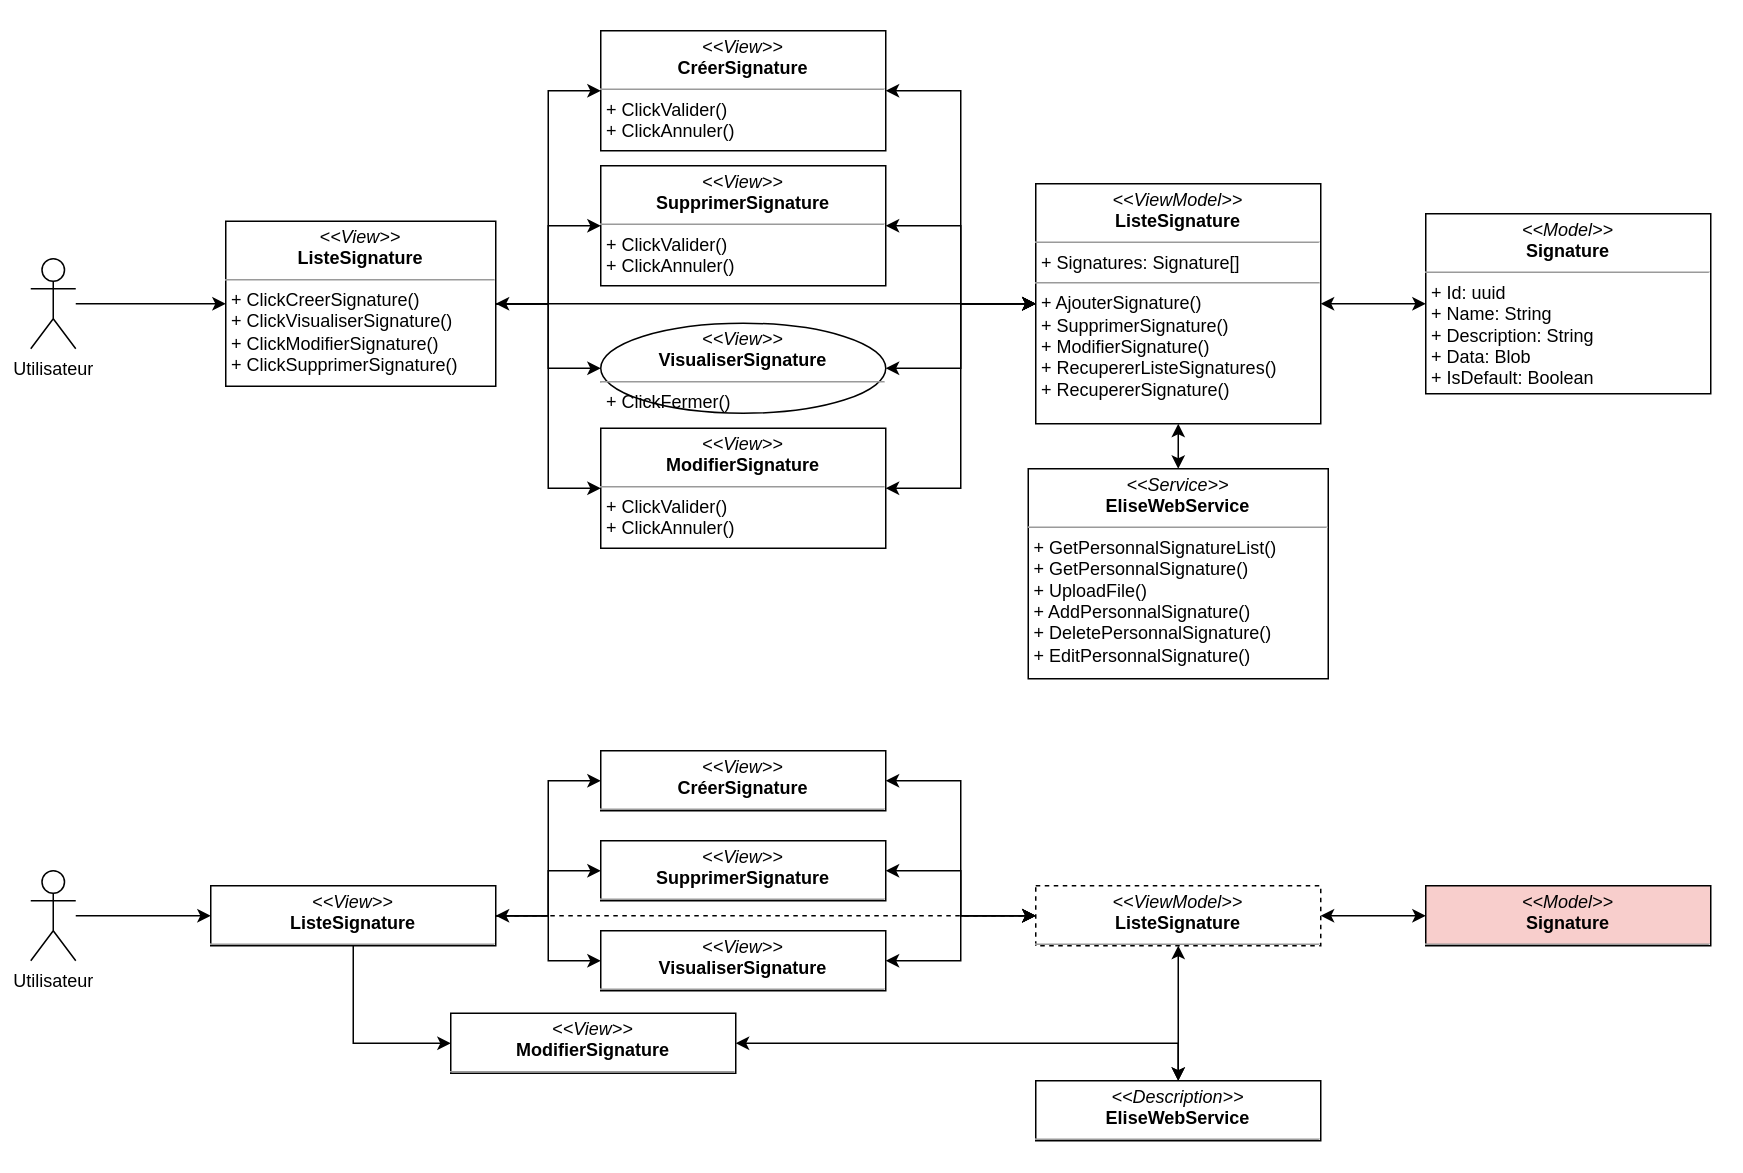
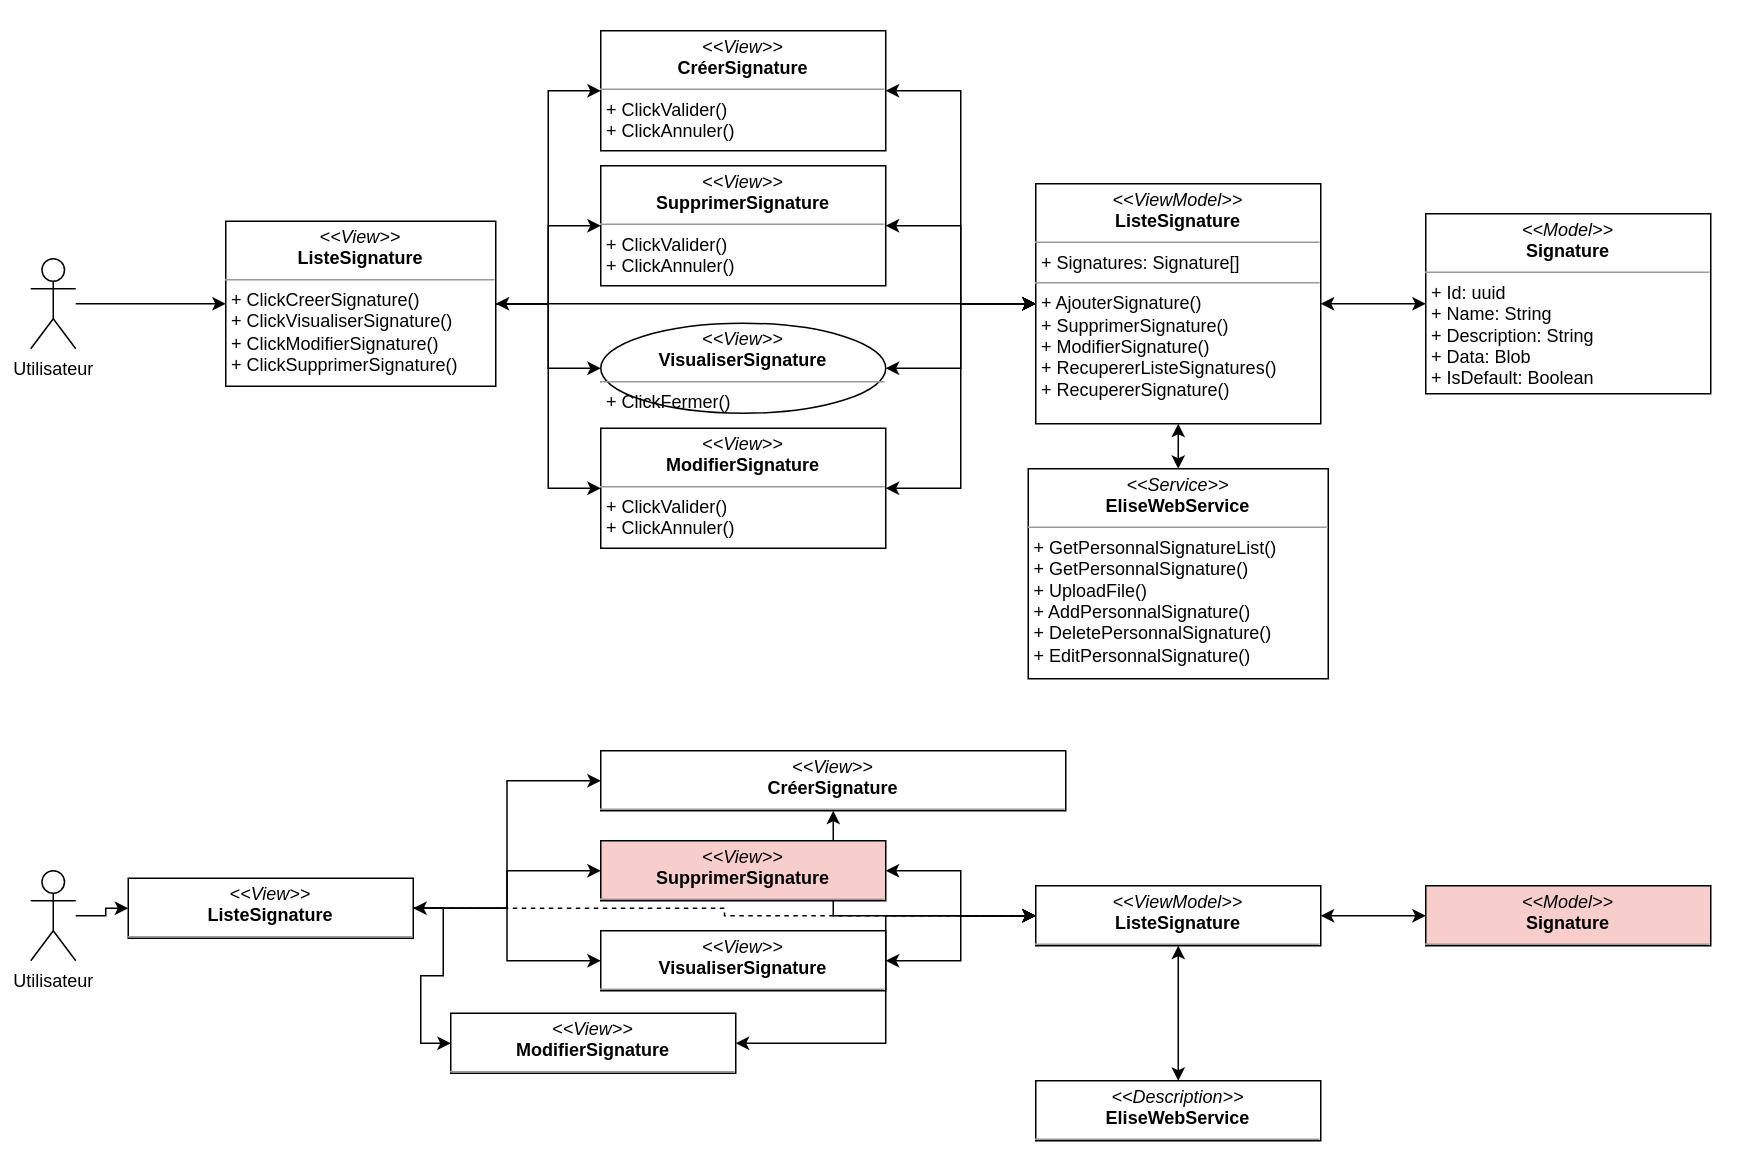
node "<<View>> CréerSignature": size 285x60 -> 465x60
node "<<View>> SupprimerSignature": fillcolor #ffffff -> #f8cecc
node "<<View>> ListeSignature": moved (353, 916) -> (271, 908)
node "<<ViewModel>> ListeSignature": style dashed -> solid
edge "<<View>> ModifierSignature" -- "<<Description>> EliseWebService": now "<<View>> ModifierSignature" -- "<<ViewModel>> ListeSignature"
